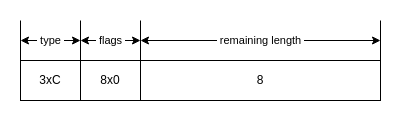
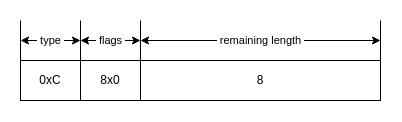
node "3xC": label "3xC" -> "0xC"
